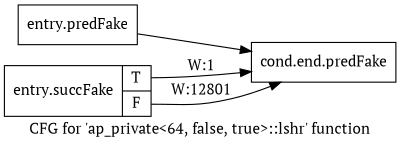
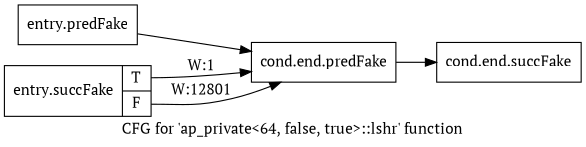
node "cond.end.succFake": added
